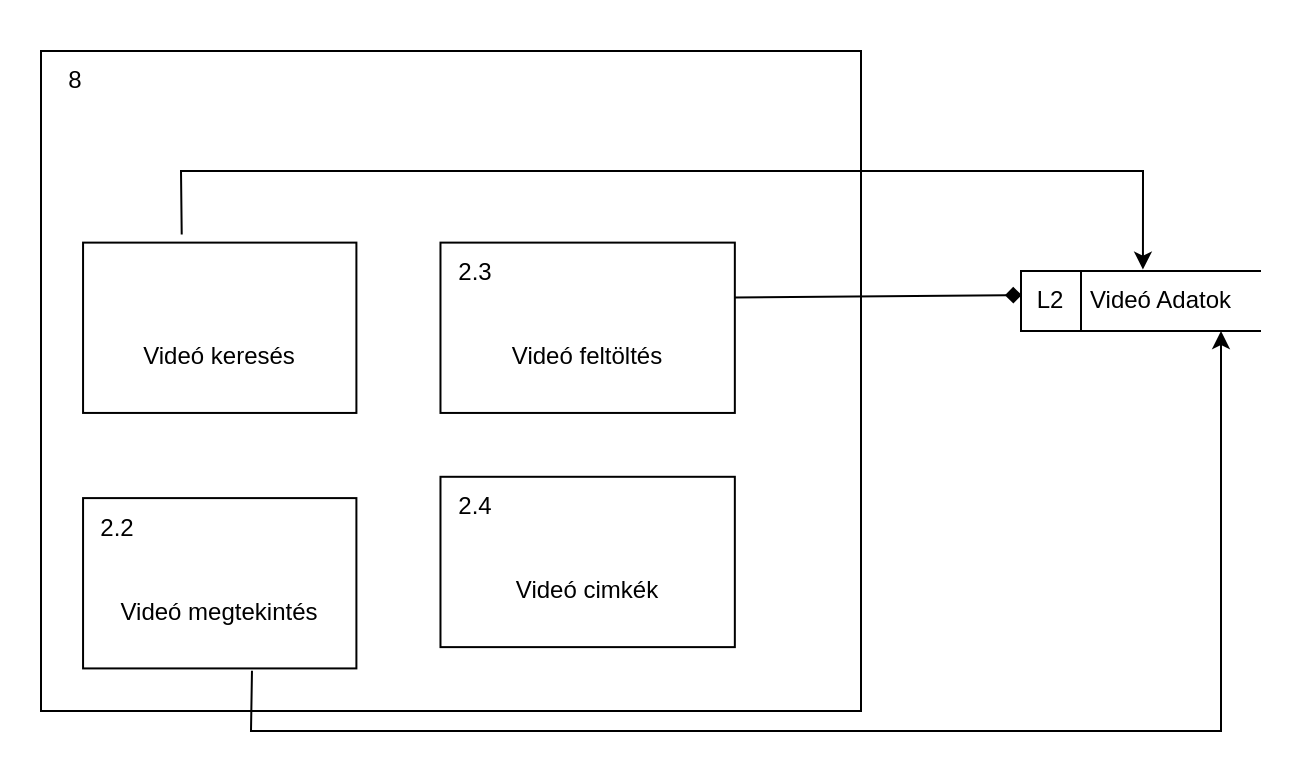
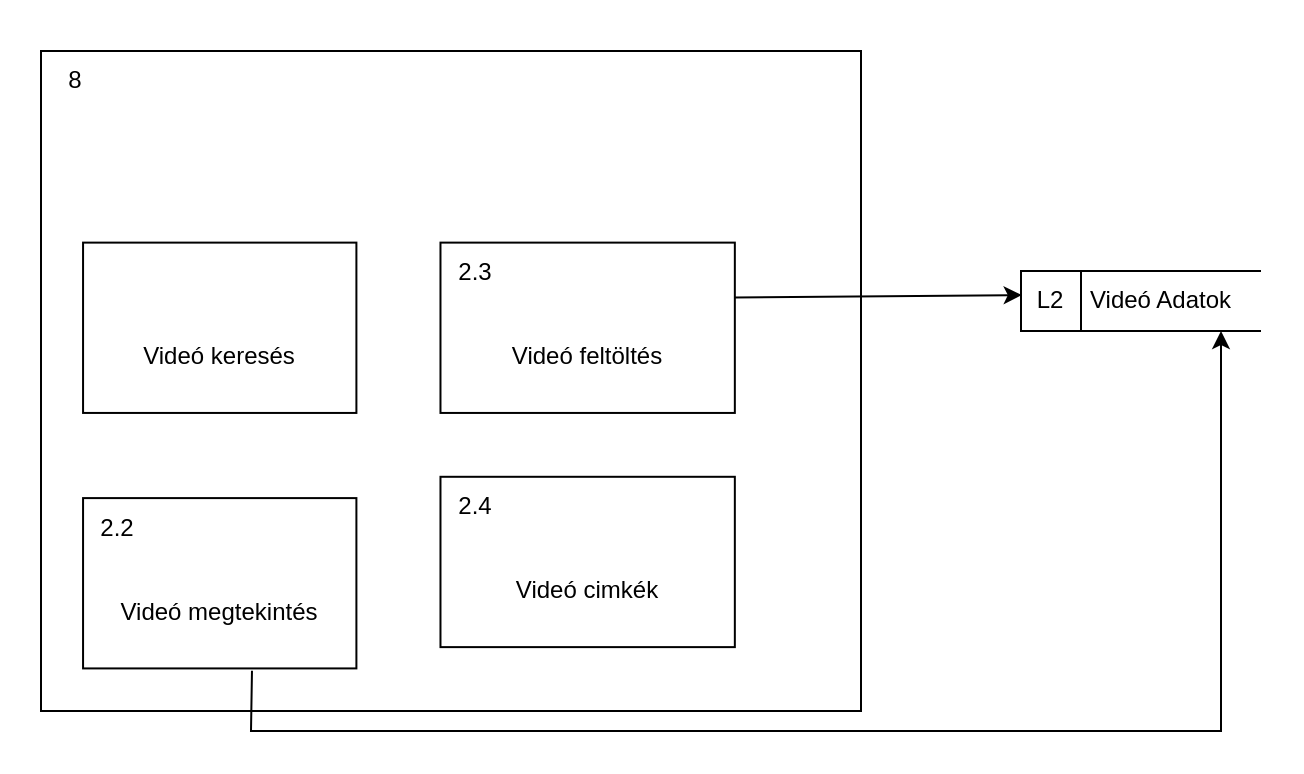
edge "Videó keresés" -> "Videó Adatok": removed
edge "Videó feltöltés" -> "Videó Adatok": arrowhead diamond -> classic
